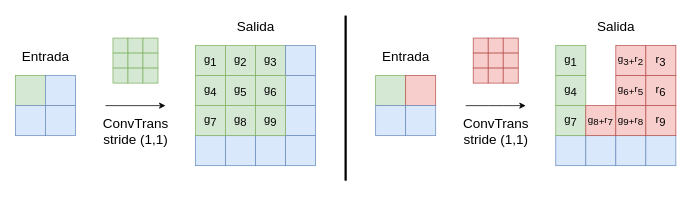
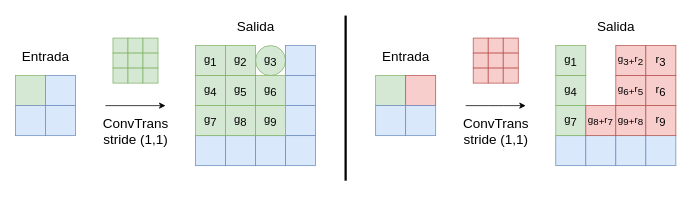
node "g3": shape rectangle -> ellipse
